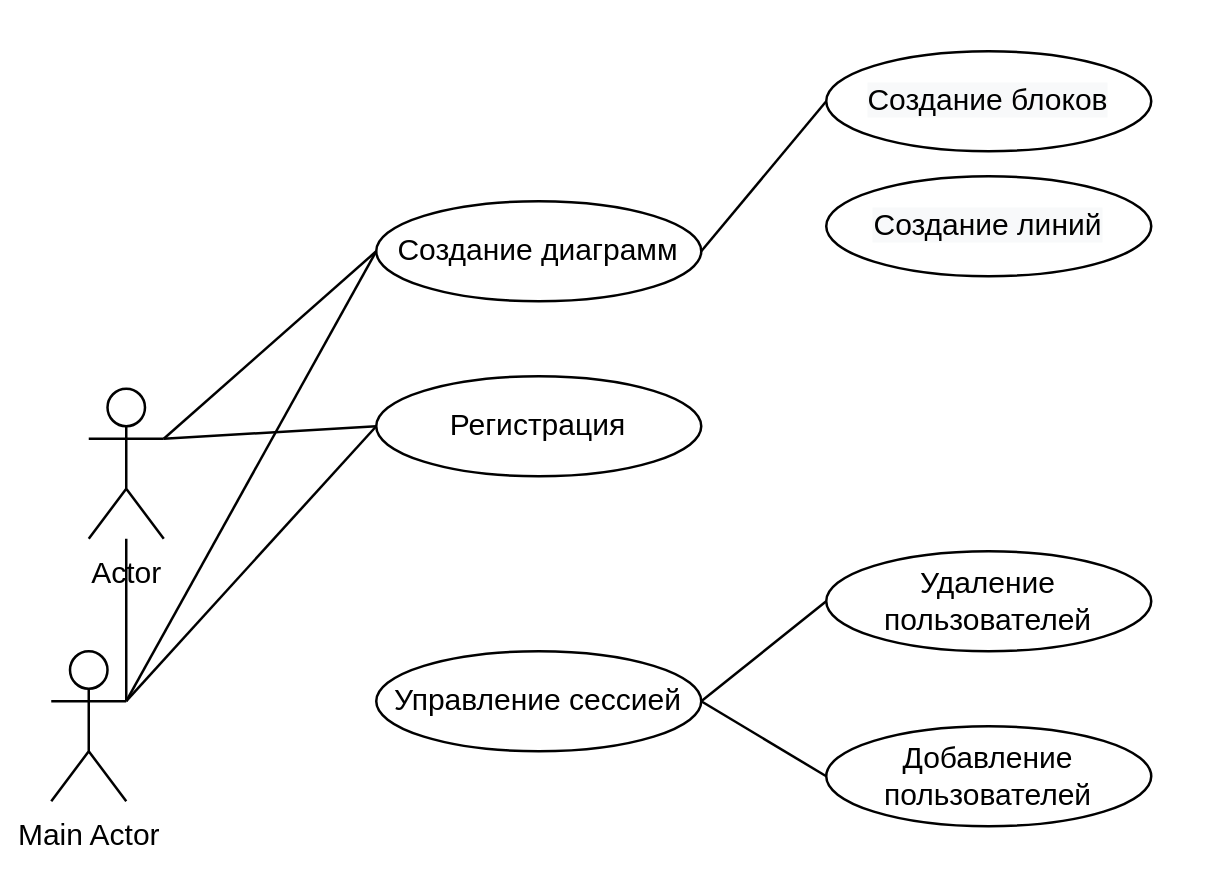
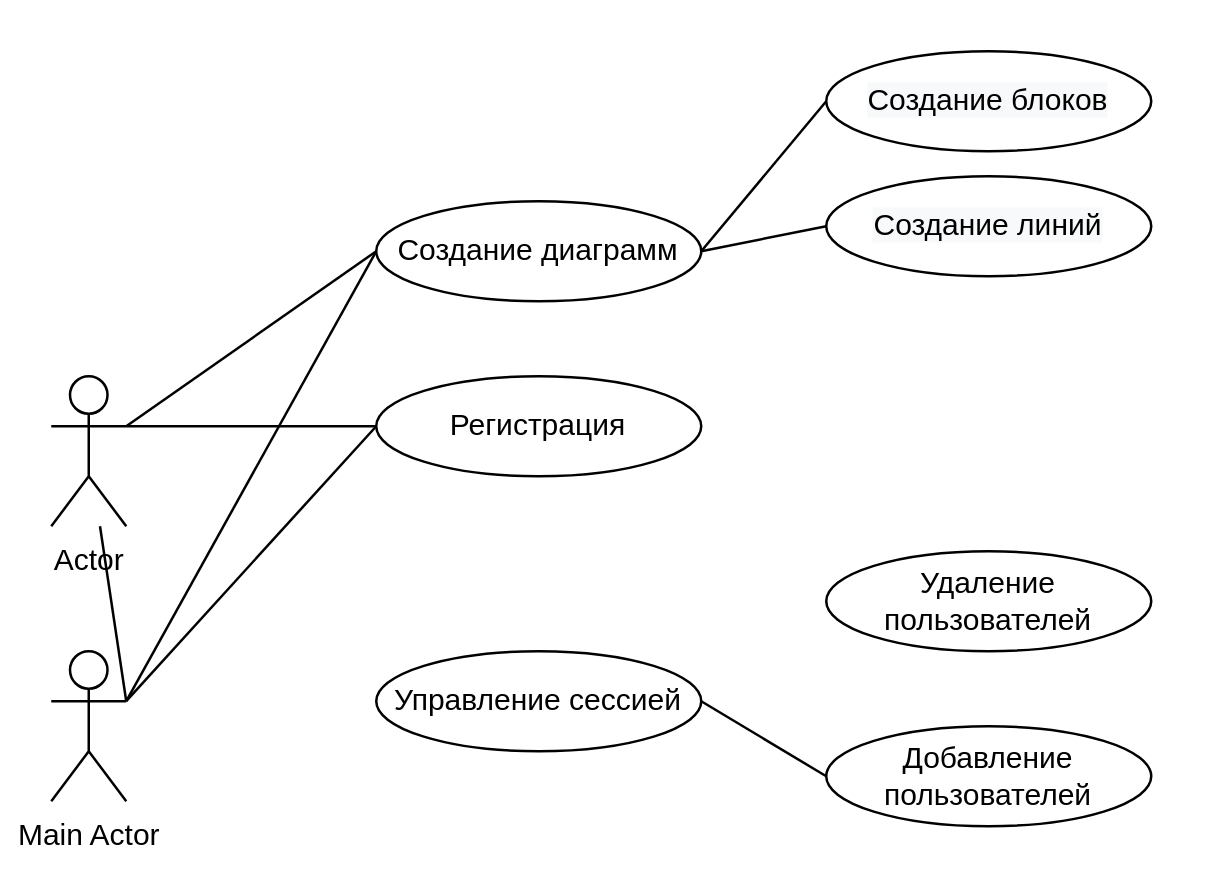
edge "Создание линий" -- "Создание диаграмм": added
node "Actor": moved (126, 464) -> (89, 451)
edge "Удаление пользователей" -- "Управление сессией": removed
